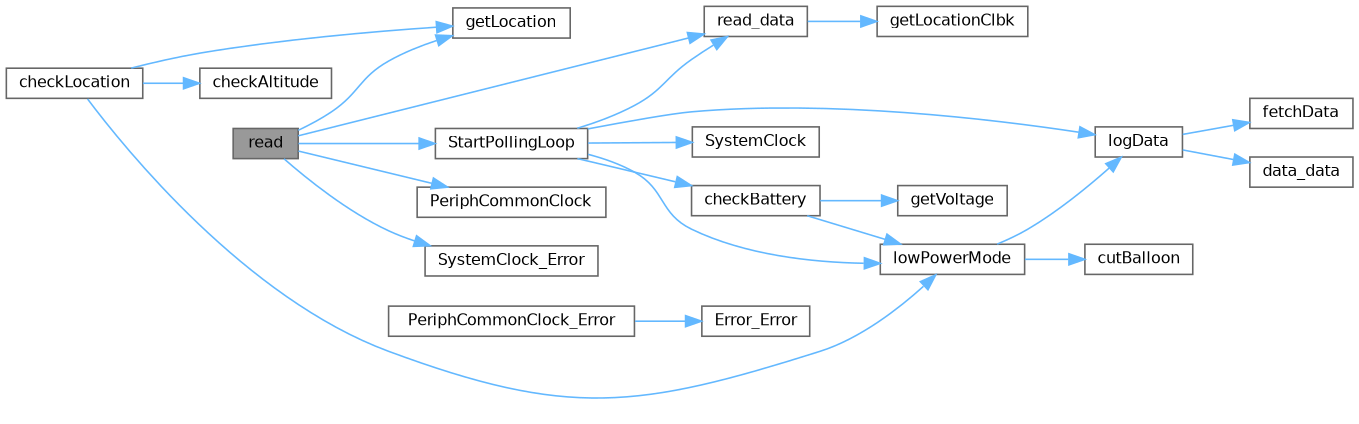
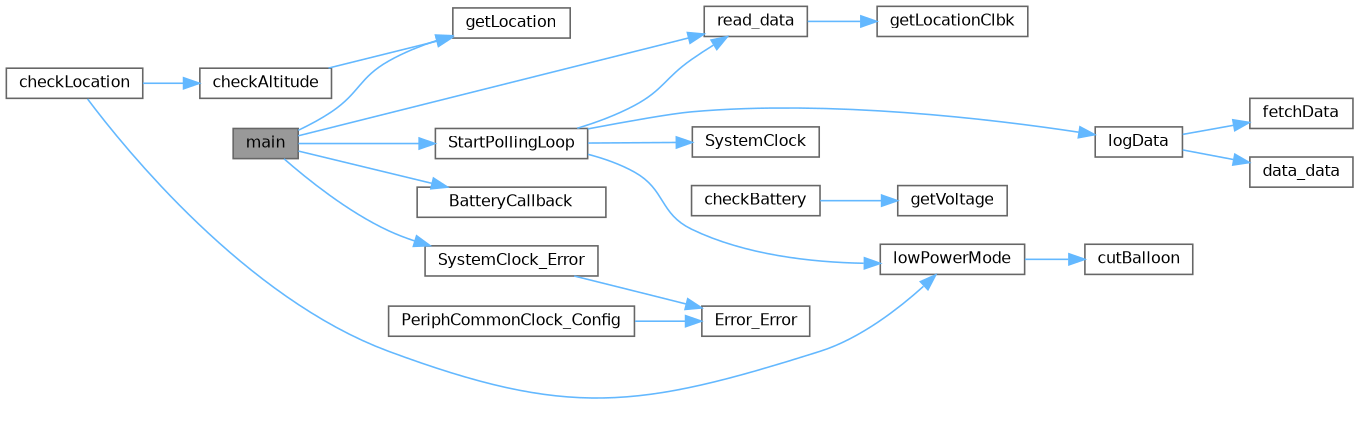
edge "checkLocation" -> "getLocation": now "checkAltitude" -> "getLocation"
node "read": label "read" -> "main"
edge "StartPollingLoop" -> "checkBattery": removed
node "PeriphCommonClock": label "PeriphCommonClock" -> "BatteryCallback"
edge "lowPowerMode" -> "logData": removed
edge "checkBattery" -> "lowPowerMode": removed
edge "SystemClock_Error" -> "Error_Error": added
node "PeriphCommonClock_Error": label "PeriphCommonClock_Error" -> "PeriphCommonClock_Config"
